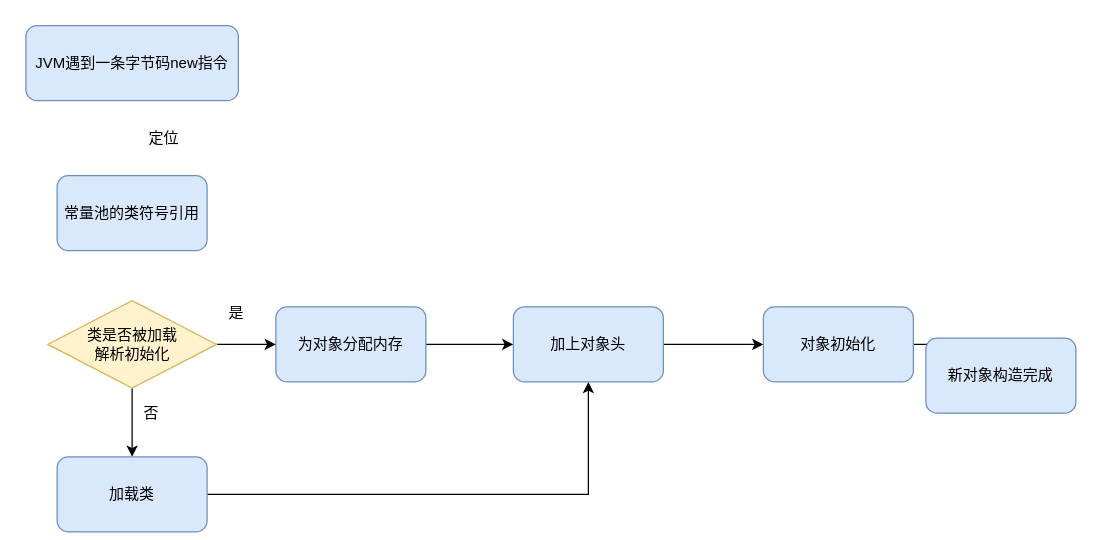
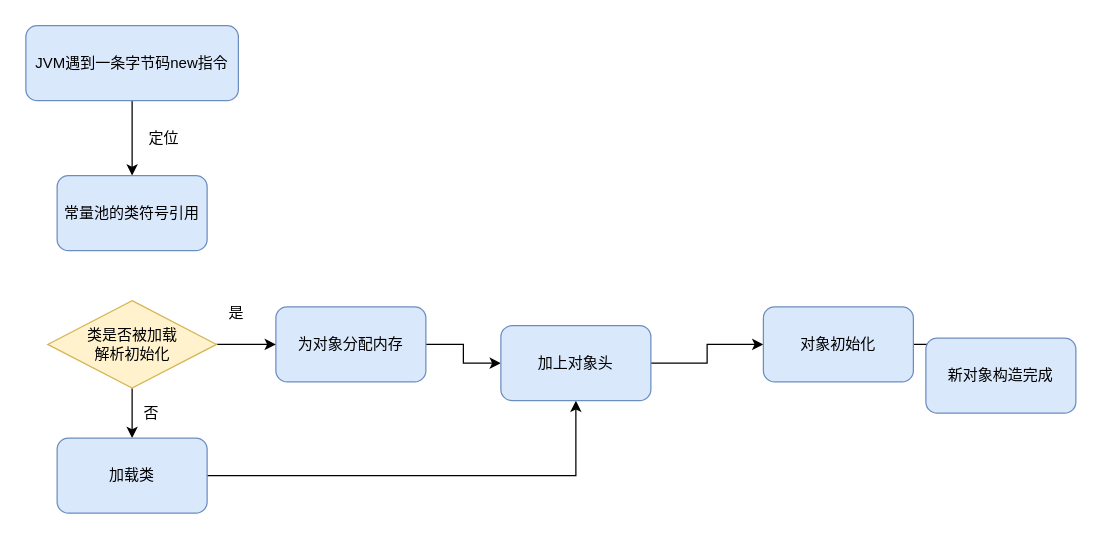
edge "JVM遇到一条字节码new指令" -> "常量池的类符号引用": added
node "加上对象头": moved (588, 344) -> (576, 363)
node "加载类": moved (132, 494) -> (132, 476)
